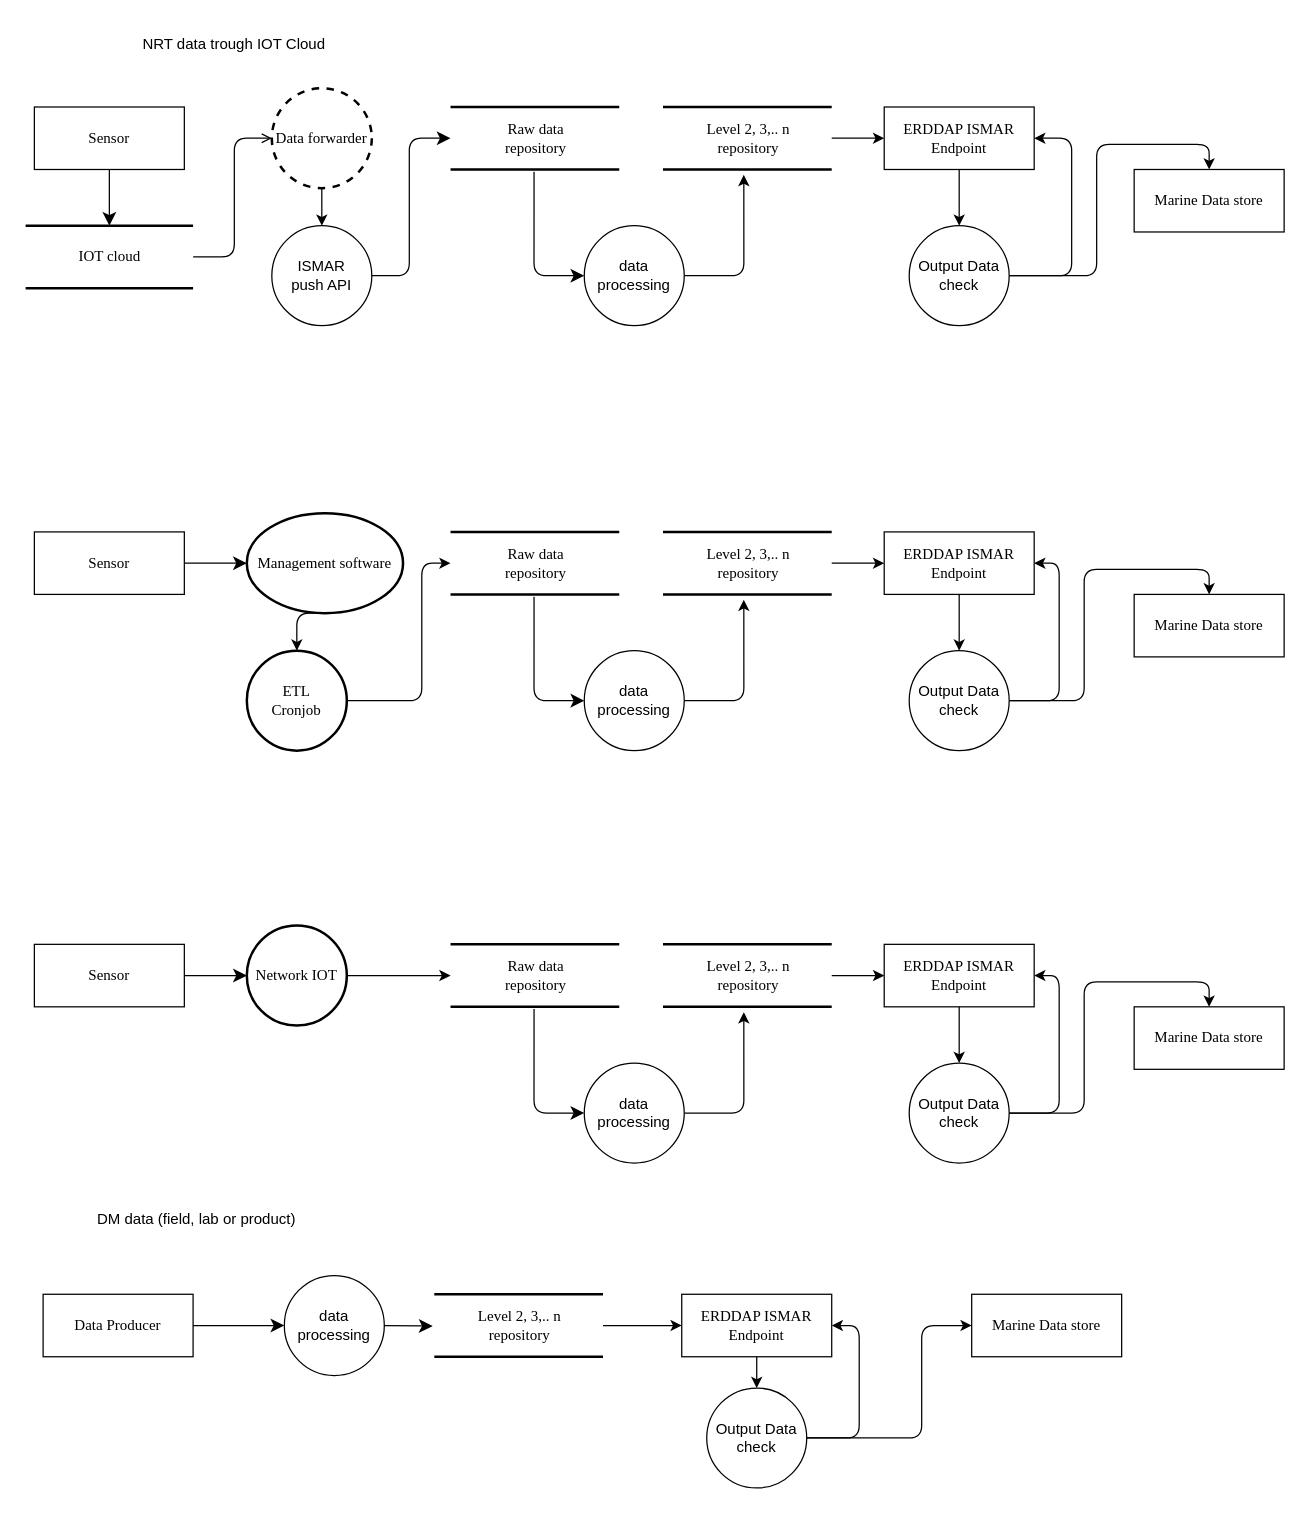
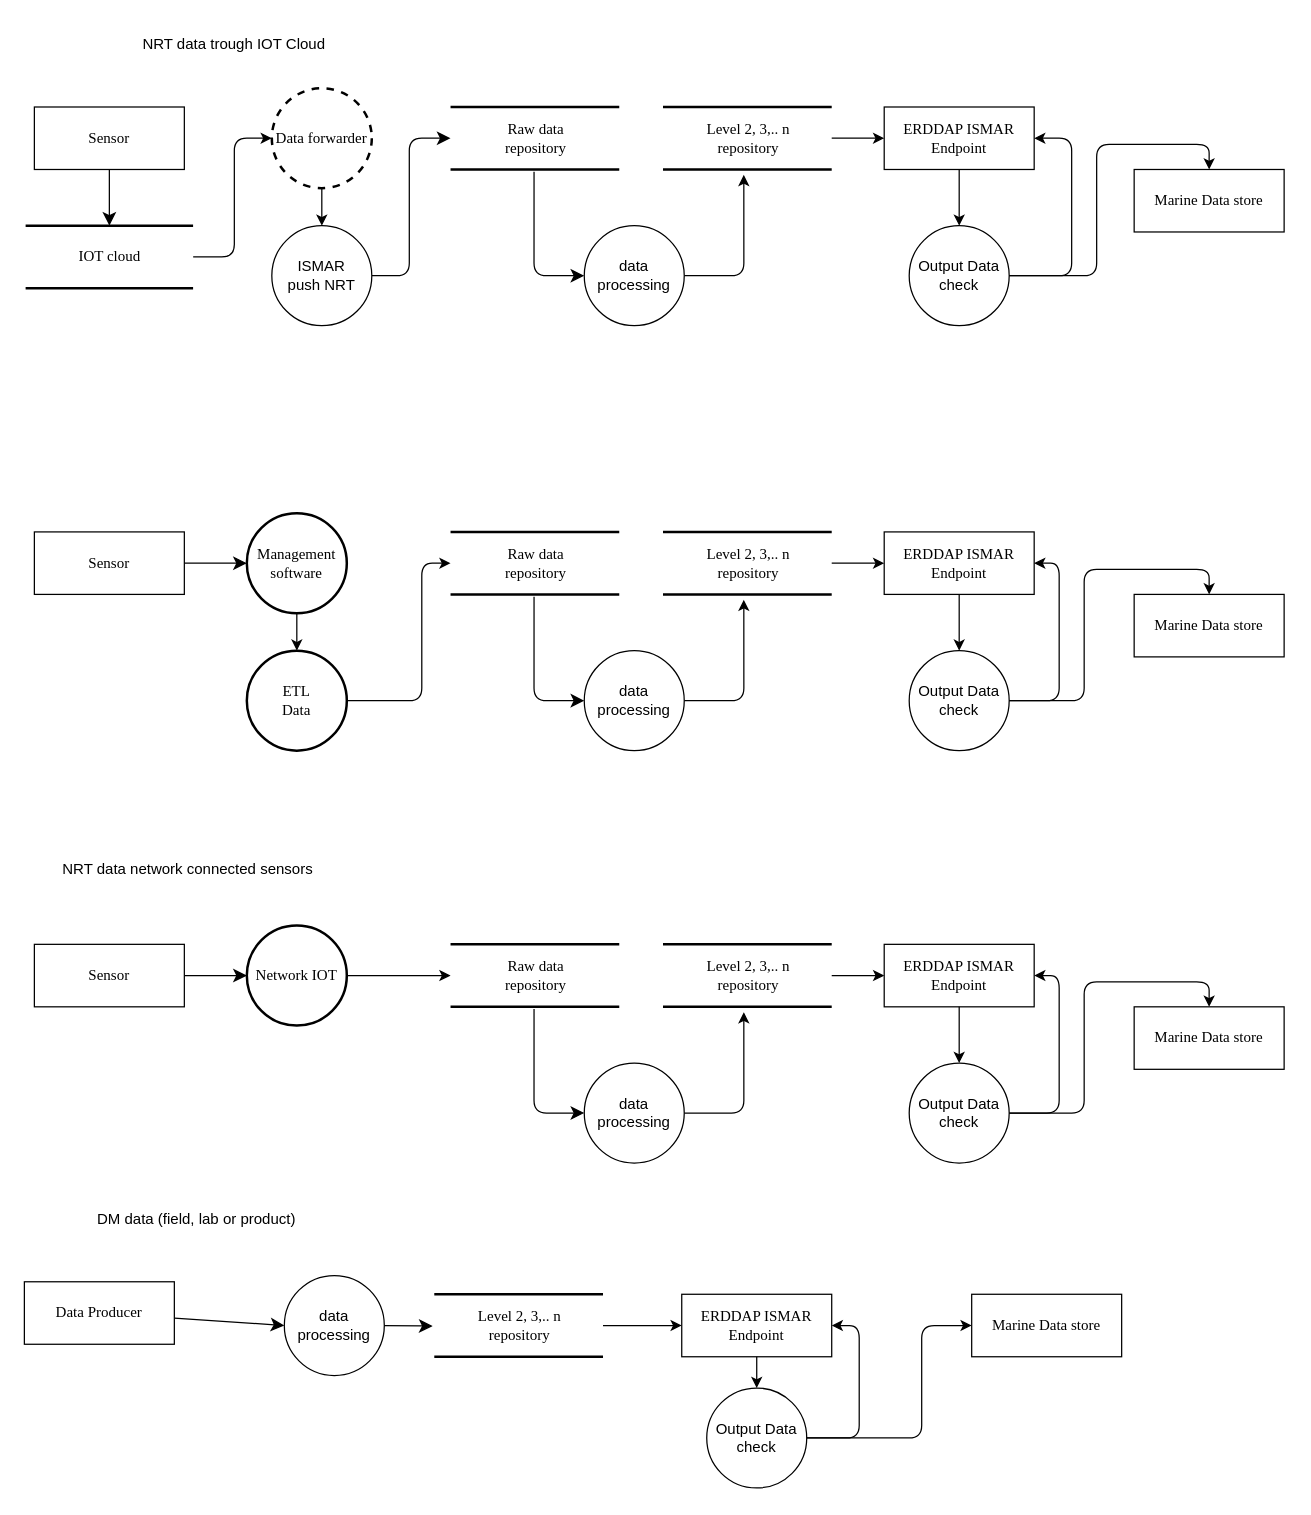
edge "IOT cloud" -> "Data forwarder": arrowhead open -> classic
node "ISMAR push API": label "ISMAR push API" -> "ISMAR push NRT"
node "Management software": size 156x100 -> 100x100
node "ETL Cronjob": label "ETL Cronjob" -> "ETL Data"
node "NRT data network connected sensors": added
node "Data Producer": moved (118, 1326) -> (99, 1313)
